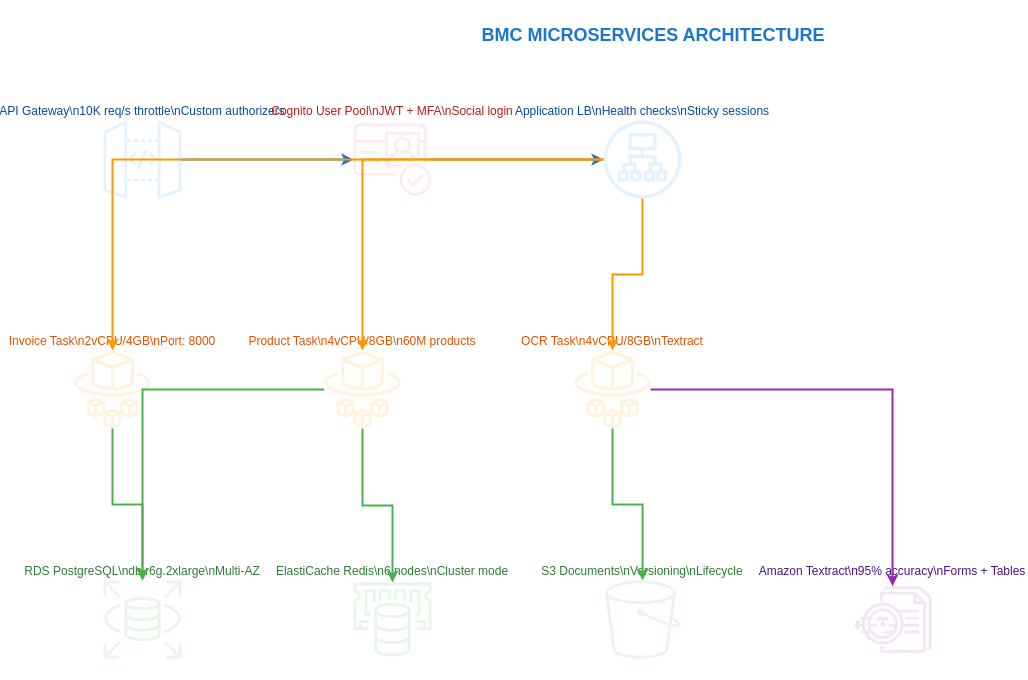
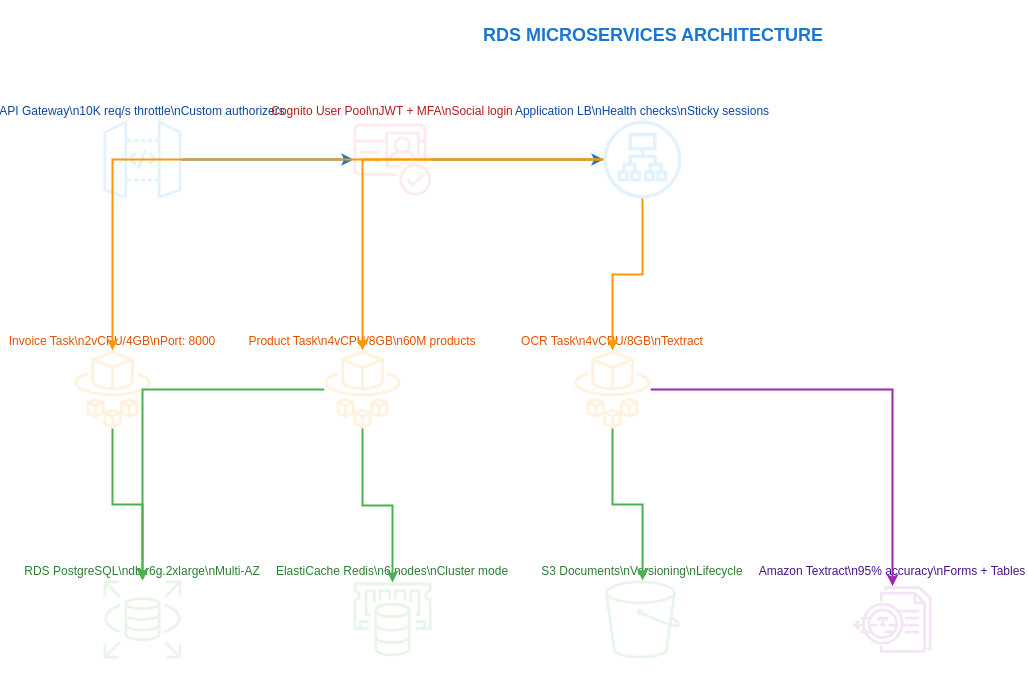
node "BMC MICROSERVICES ARCHITECTURE": label "BMC MICROSERVICES ARCHITECTURE" -> "RDS MICROSERVICES ARCHITECTURE"
